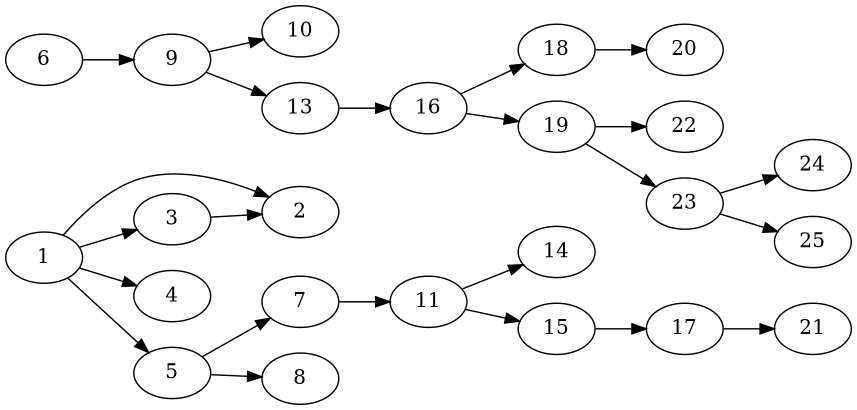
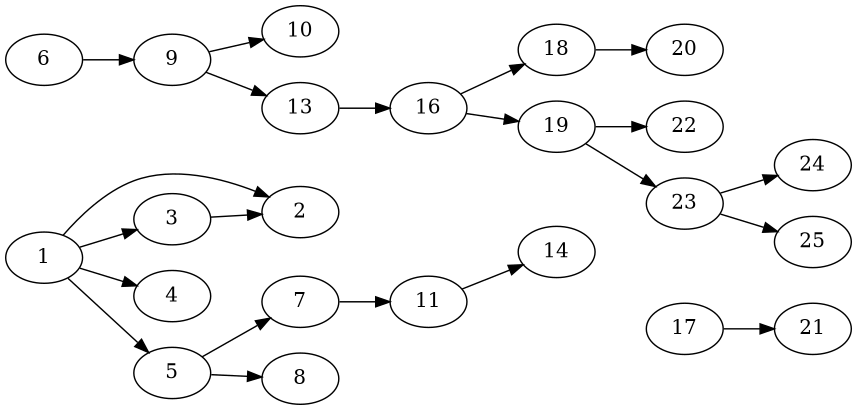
node "15": removed
